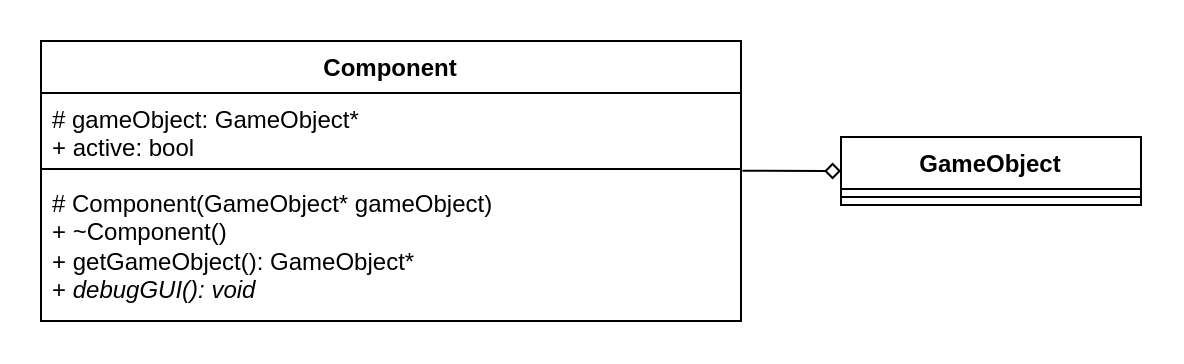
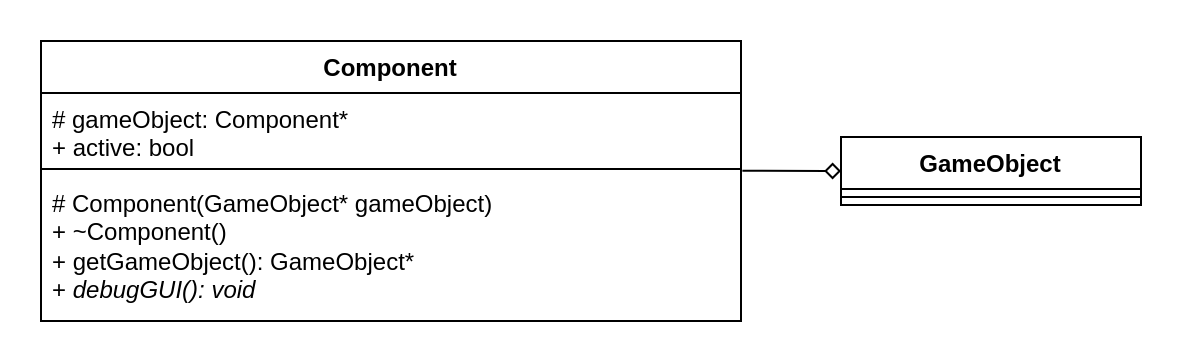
node "# gameObject: GameObject* + active: bool": label "# gameObject: GameObject* + active: bool" -> "# gameObject: Component* + active: bool"
